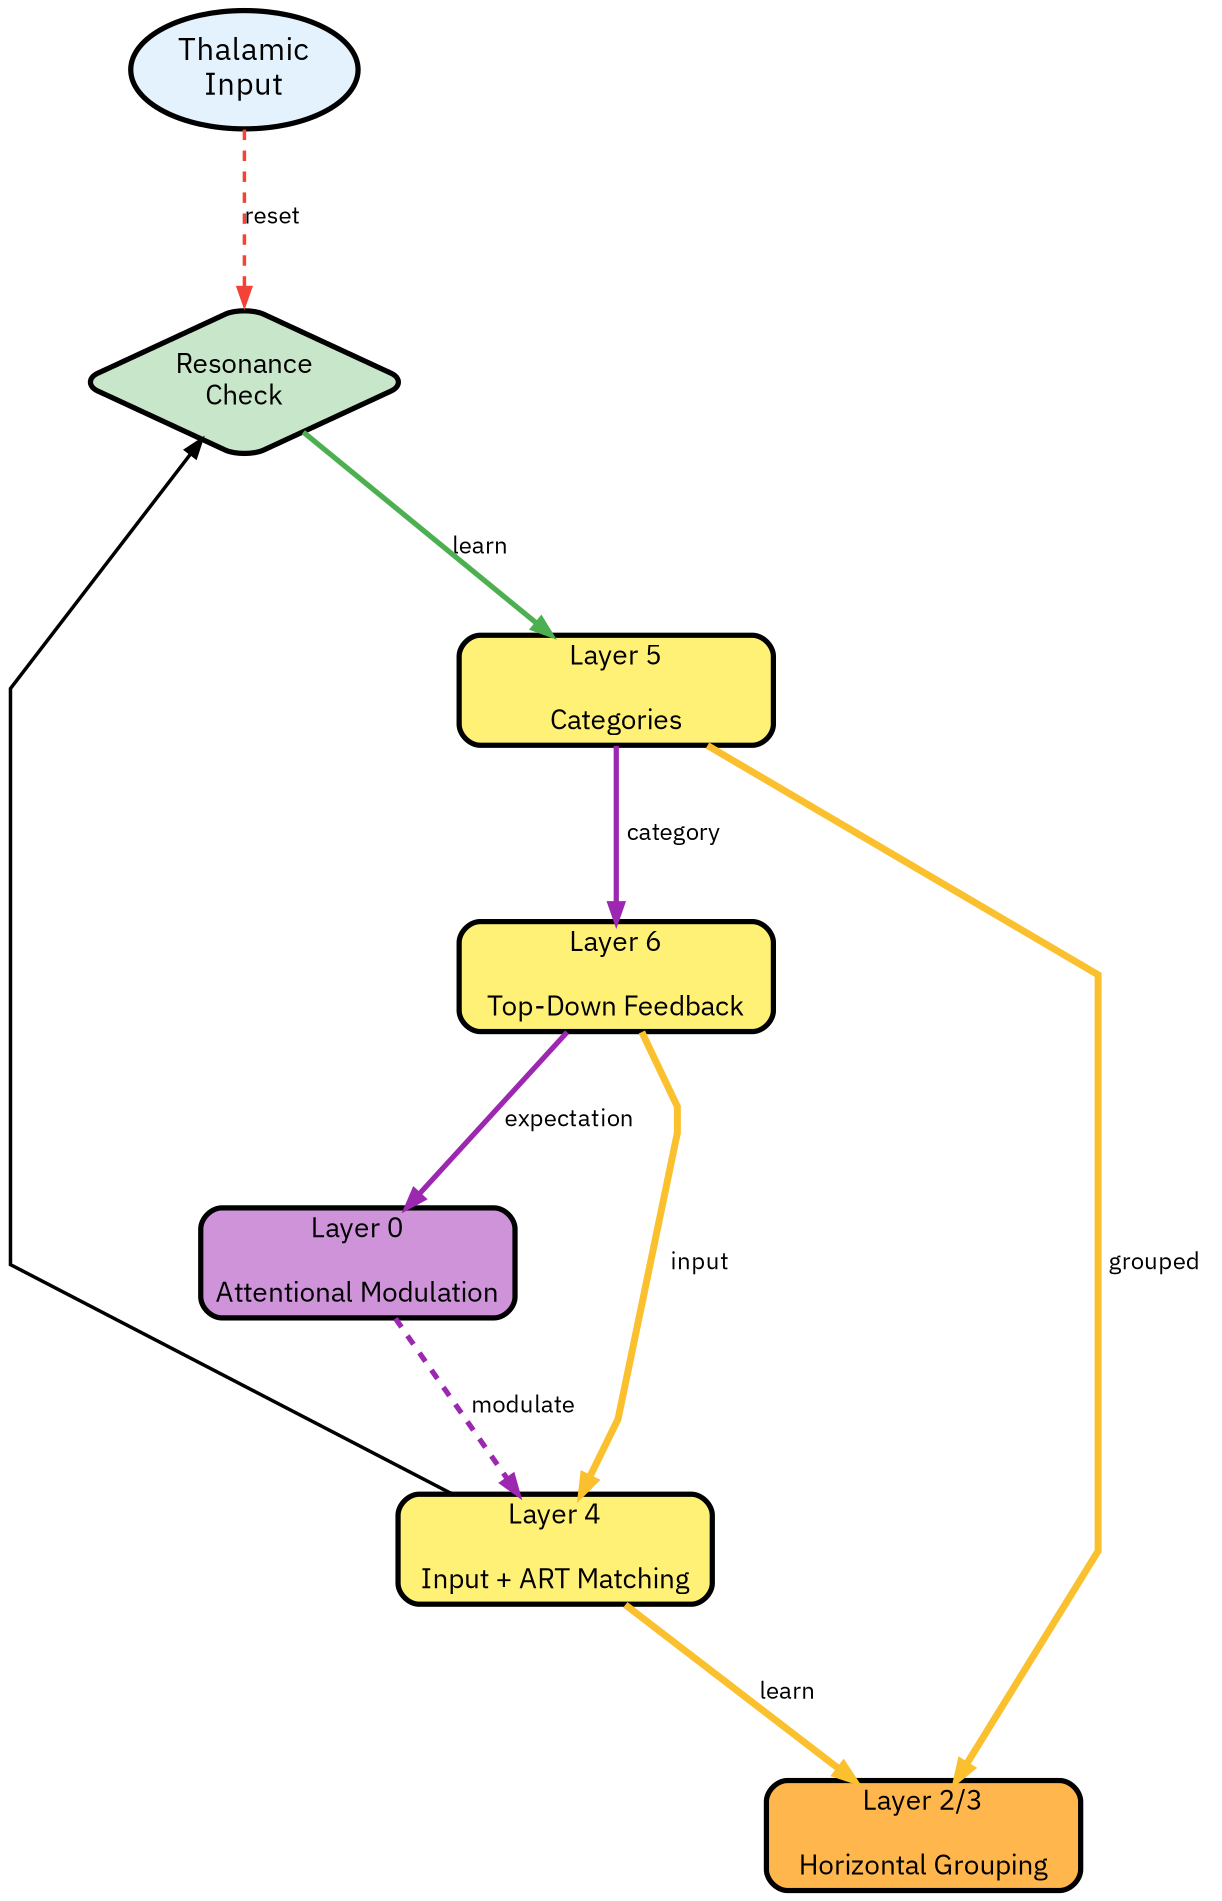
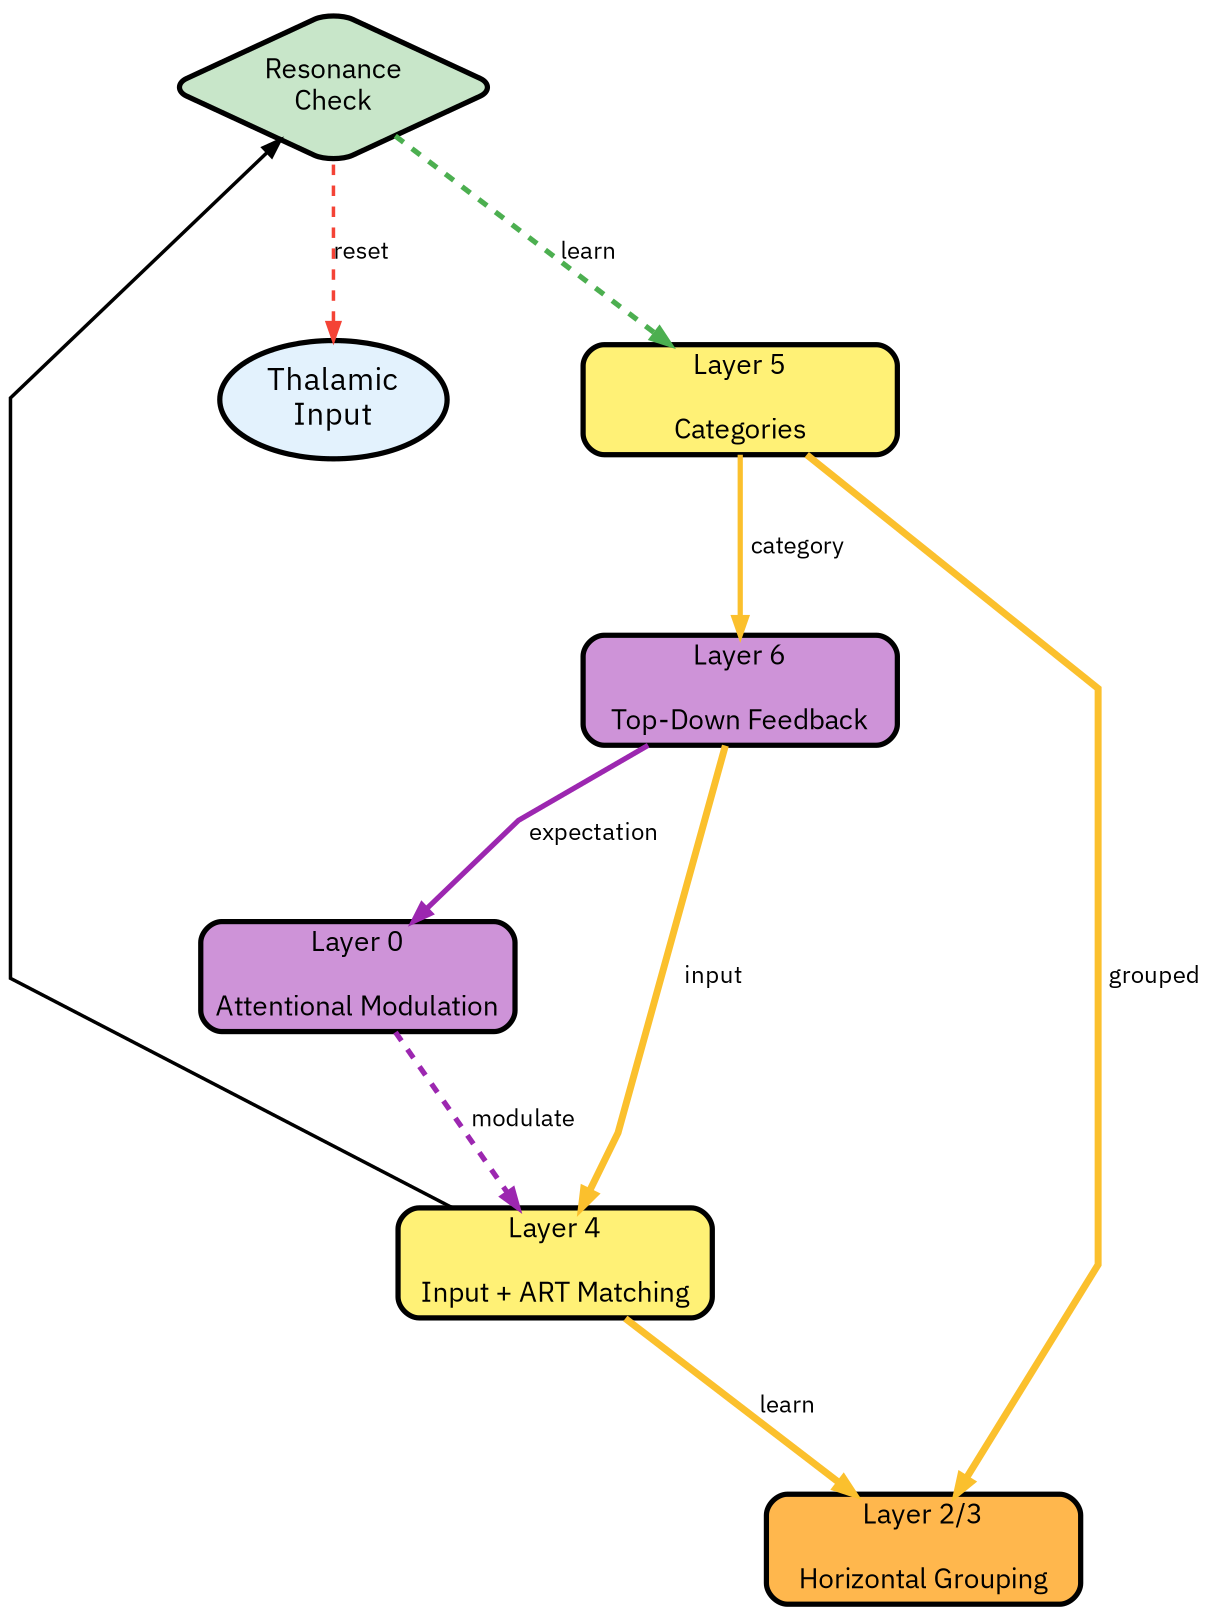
edge "Thalamic Input" -> "Resonance Check": reversed
edge "Resonance Check" -> "Layer 5 Categories": style solid -> dashed
edge "Layer 5 Categories" -> "Layer 6 Top-Down Feedback": color #9c27b0 -> #fbc02d
node "Layer 6 Top-Down Feedback": fillcolor #fff176 -> #ce93d8
